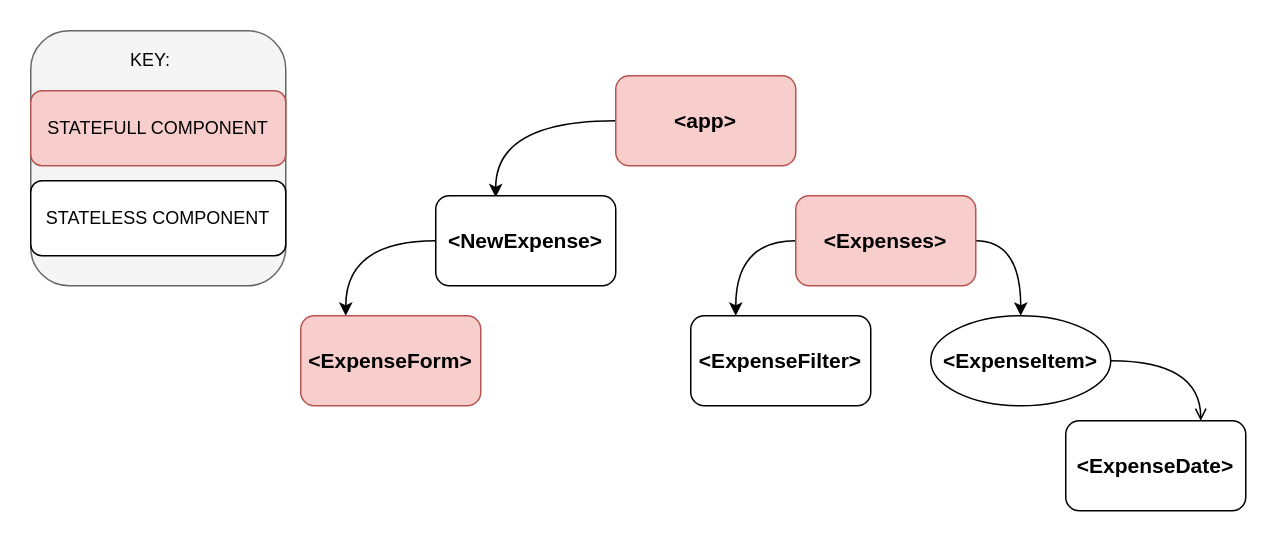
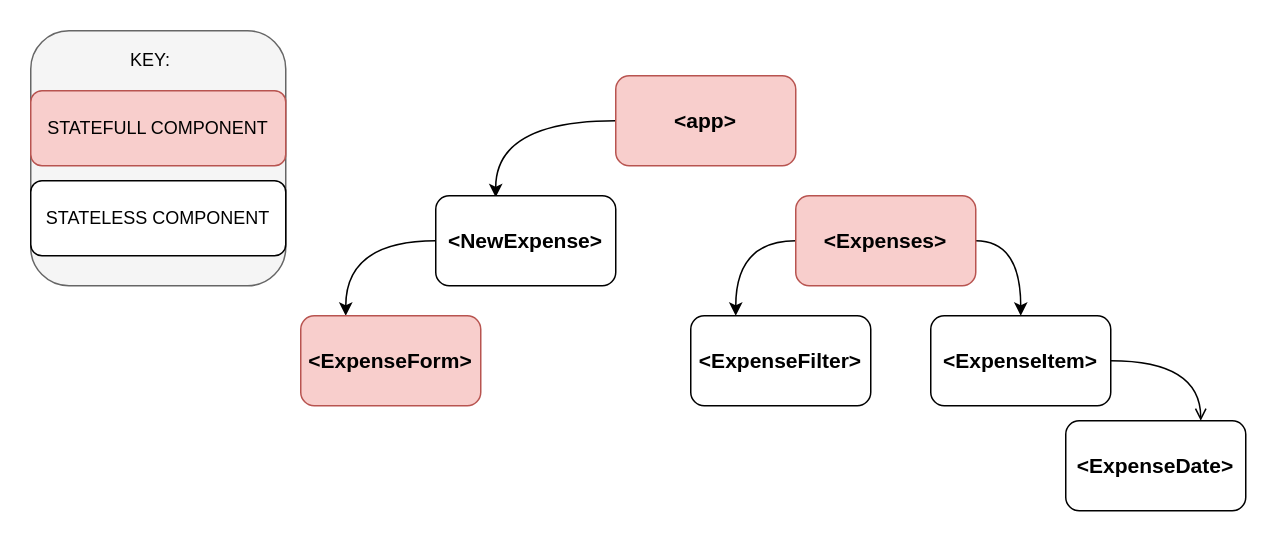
node "<ExpenseItem>": shape ellipse -> rounded rectangle
